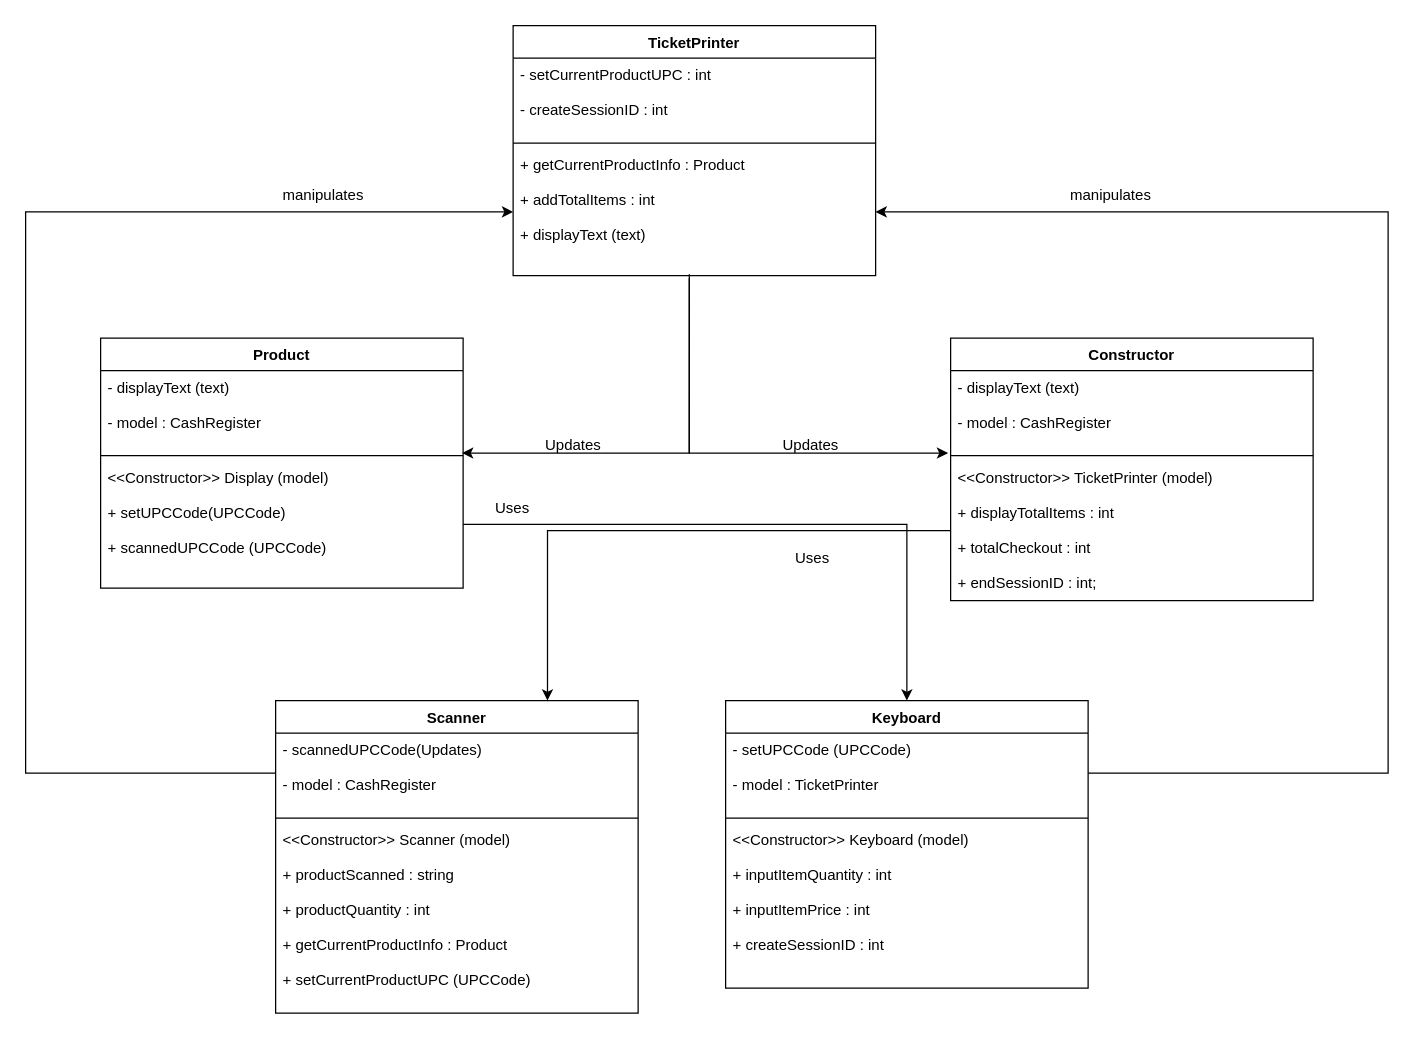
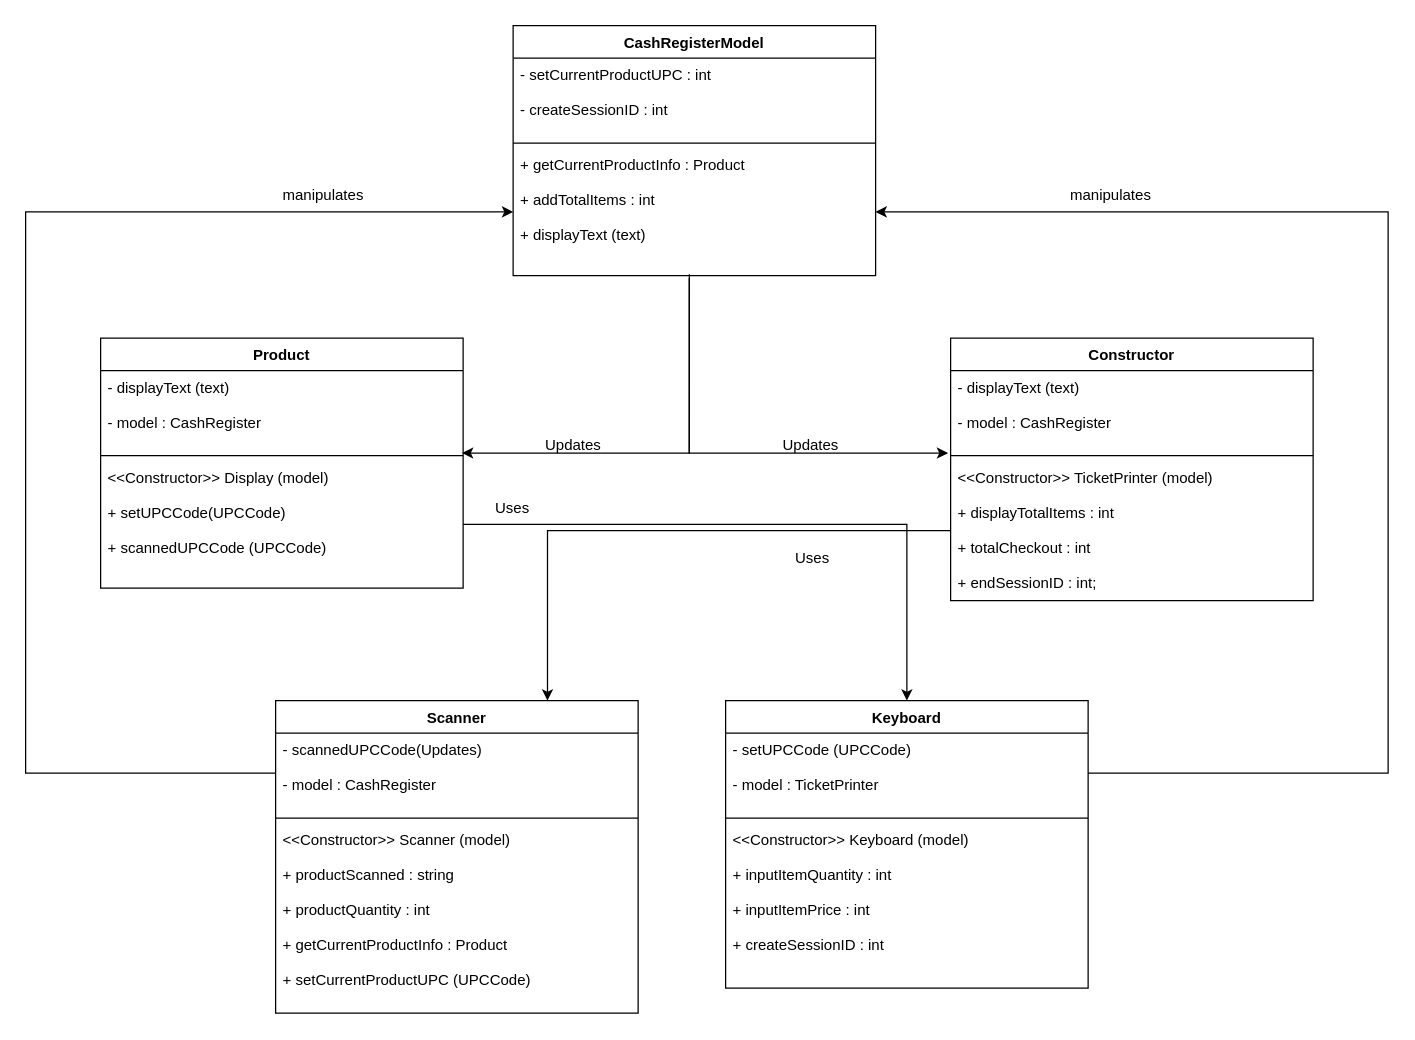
node "TicketPrinter": label "TicketPrinter" -> "CashRegisterModel"
